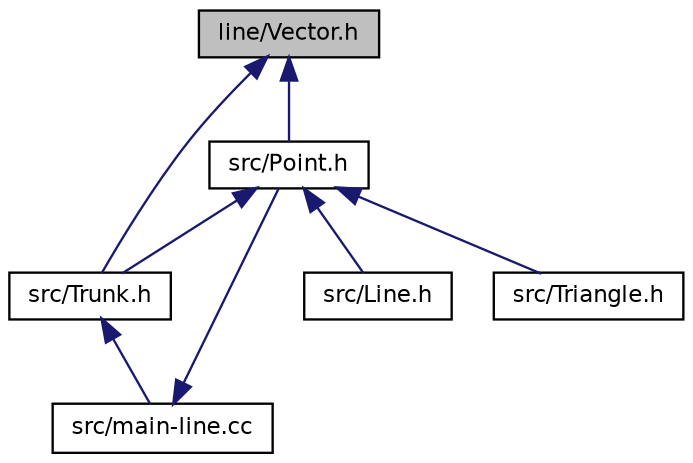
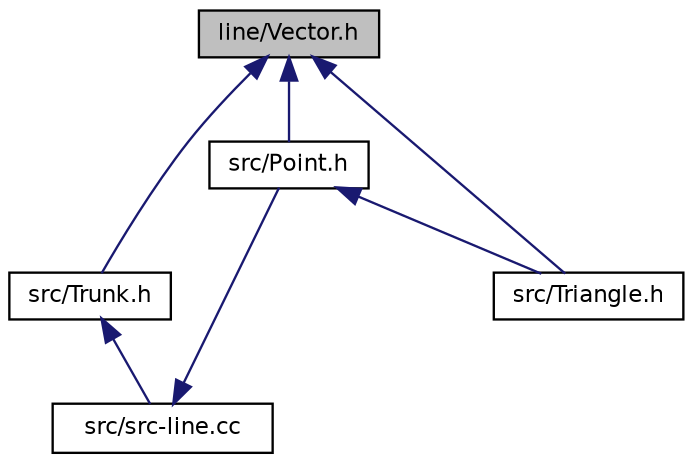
edge "src/Triangle.h" -> "line/Vector.h": added
edge "src/Trunk.h" -> "src/Point.h": removed
node "src/Line.h": removed
node "src/main-line.cc": label "src/main-line.cc" -> "src/src-line.cc"
